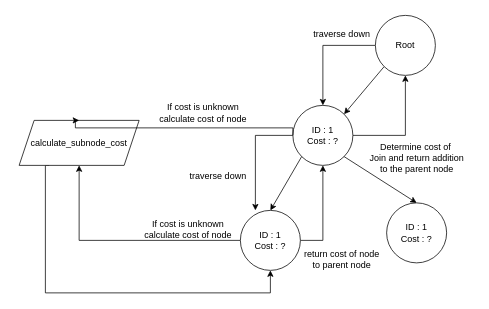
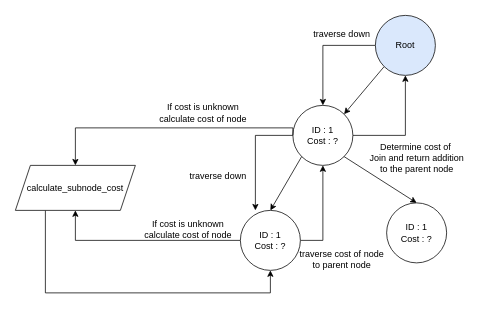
node "Root": fillcolor #ffffff -> #dae8fc
node "calculate_subnode_cost": moved (79, 143) -> (75, 188)
node "return cost of node to parent node": label "return cost of node to parent node" -> "traverse cost of node to parent node"
